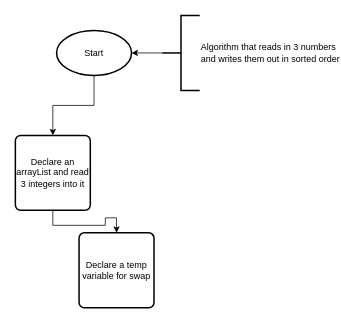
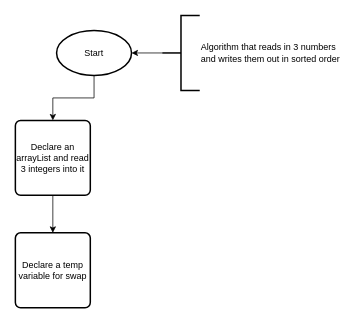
node "Declare an arrayList and read 3 integers into it": moved (53, 173) -> (53, 158)
node "Declare a temp variable for swap": moved (117, 270) -> (53, 270)
